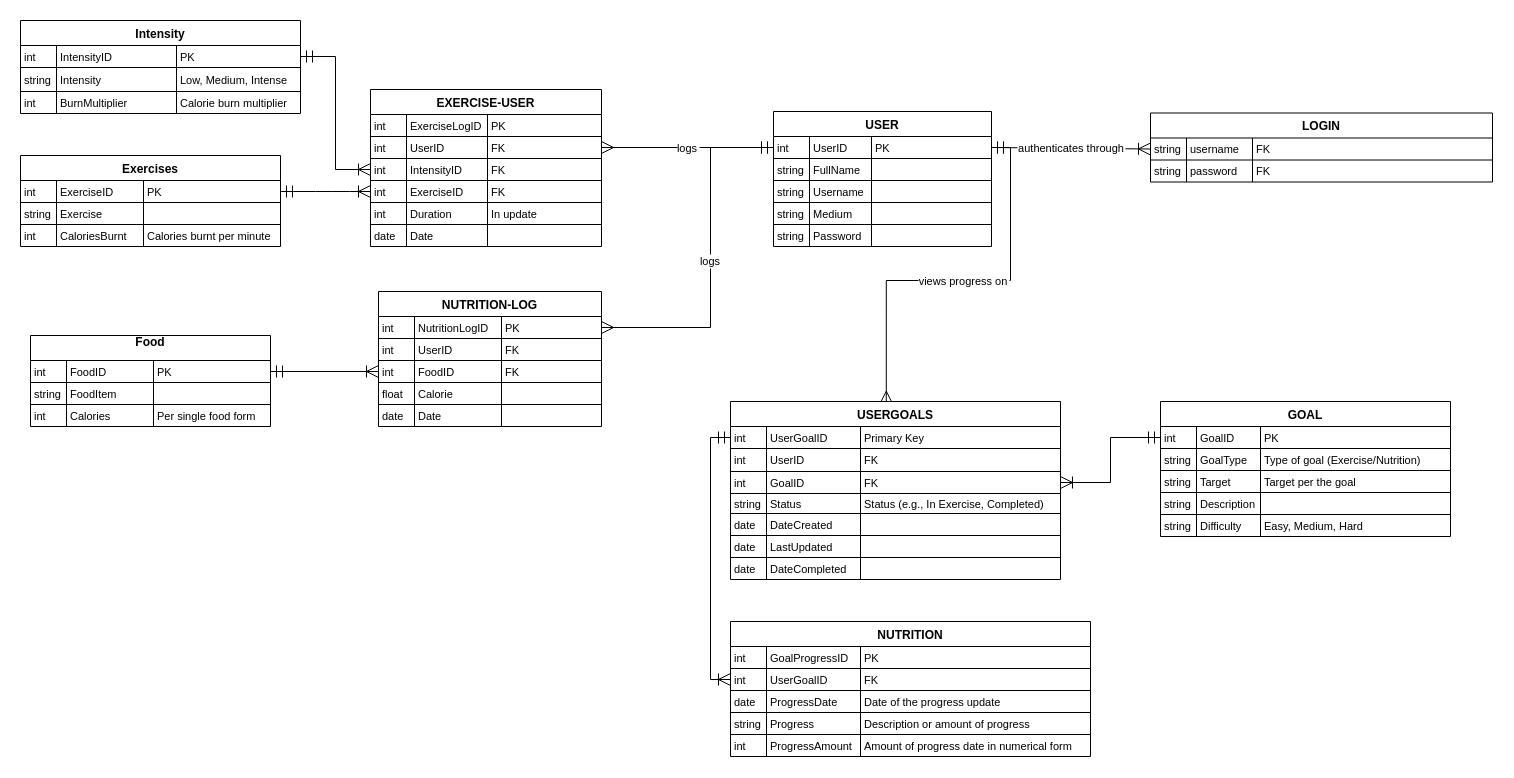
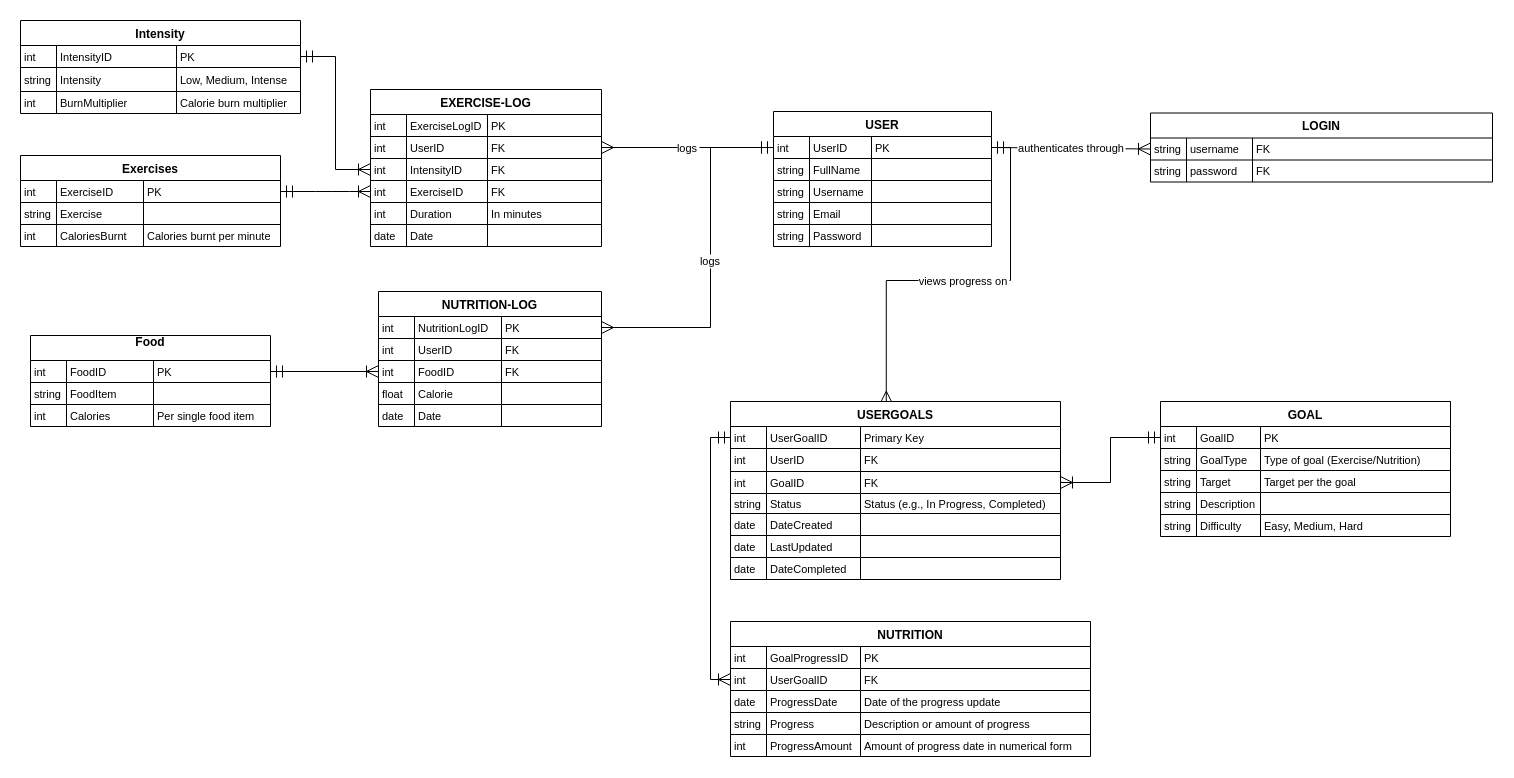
node "EXERCISE-USER": label "EXERCISE-USER" -> "EXERCISE-LOG"
node "In update": label "In update" -> "In minutes"
node "Medium": label "Medium" -> "Email"
node "Per single food form": label "Per single food form" -> "Per single food item"
node "Status (e.g., In Exercise, Completed)": label "Status (e.g., In Exercise, Completed)" -> "Status (e.g., In Progress, Completed)"
